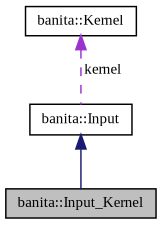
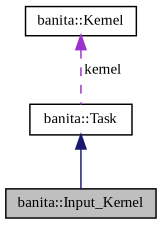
node "banita::Input": label "banita::Input" -> "banita::Task"
